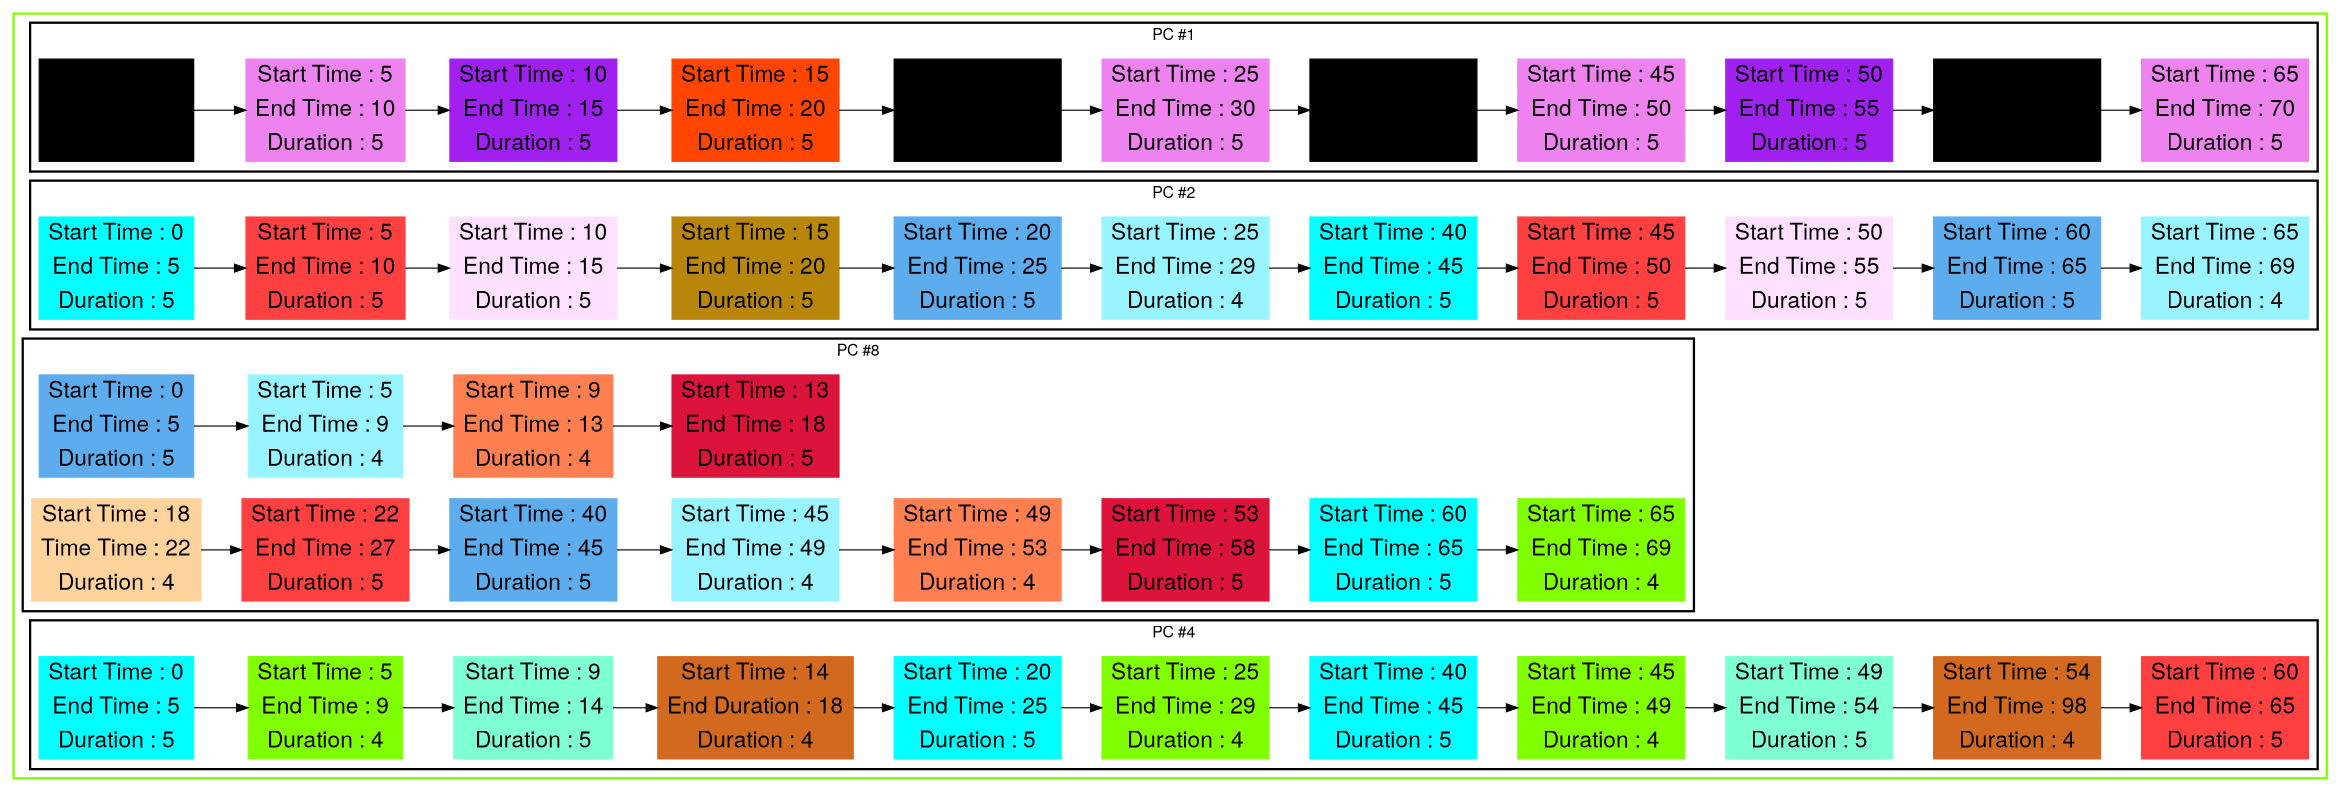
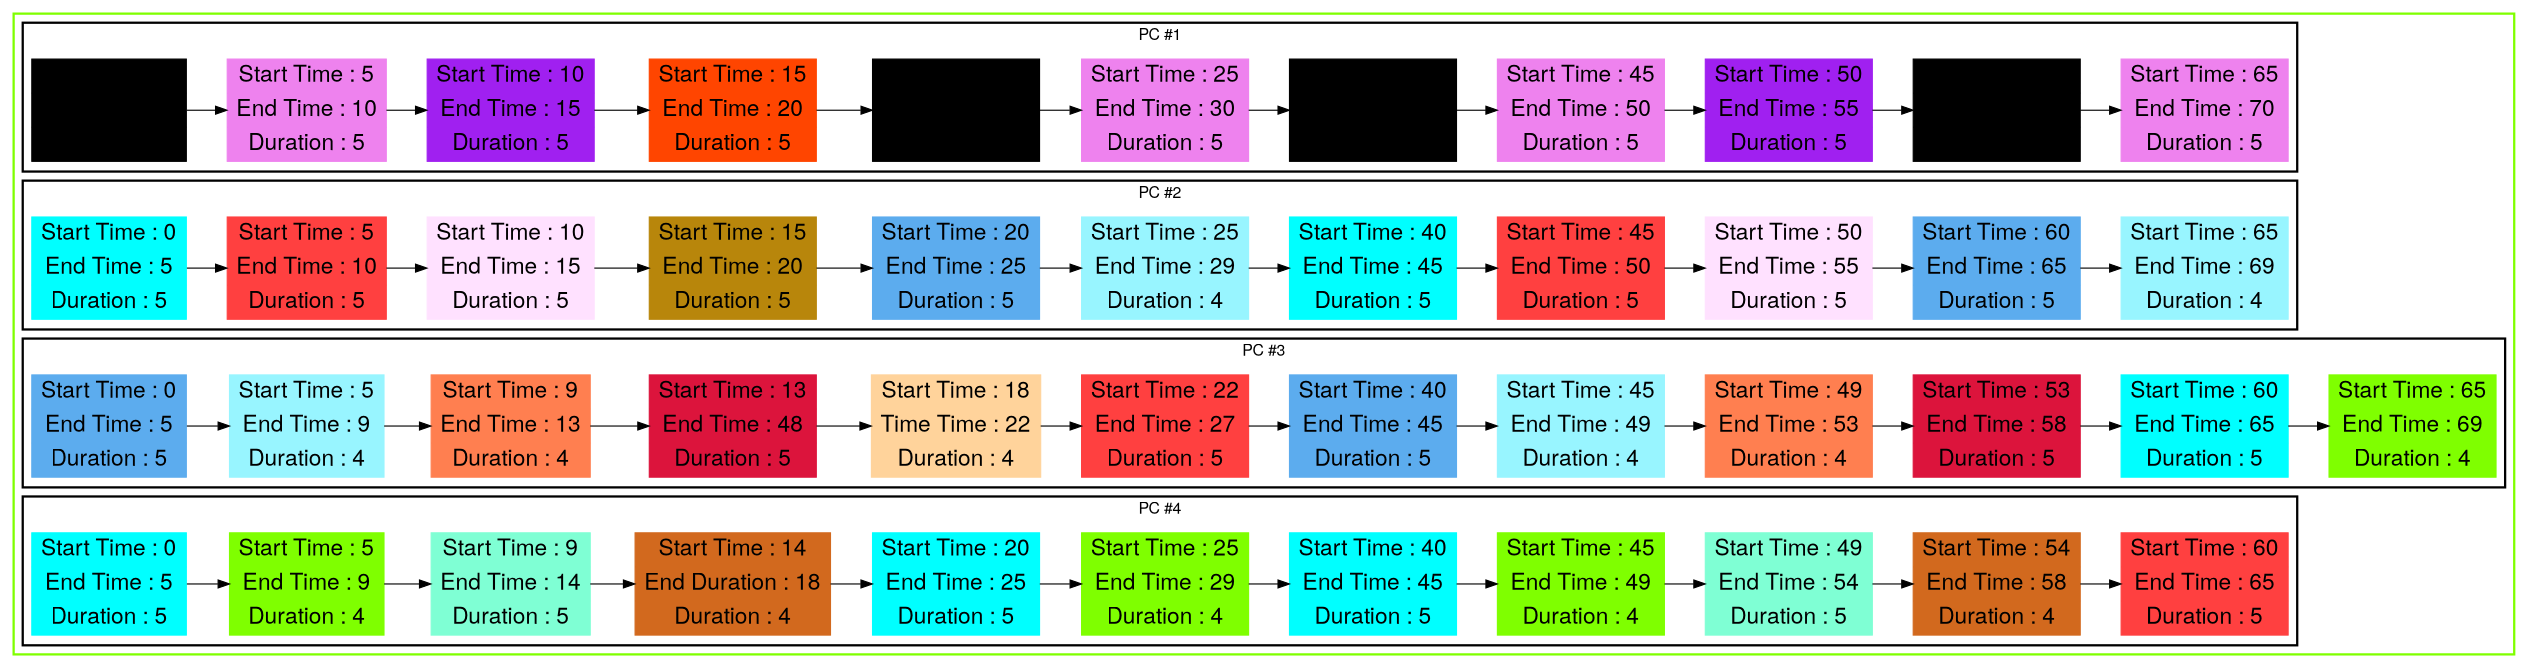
cluster "PC #8": label "PC #8" -> "PC #3"
node "Start Time : 13": text "End Time : 18" -> "End Time : 48"
edge "Start Time : 13" -> "Start Time : 18": added
node "Start Time : 54": text "End Time : 98" -> "End Time : 58"
